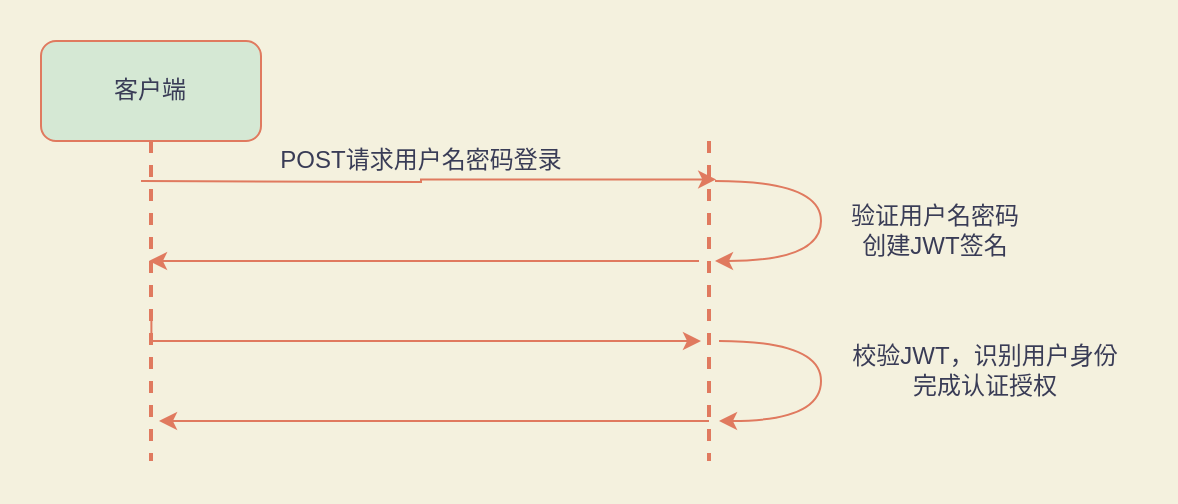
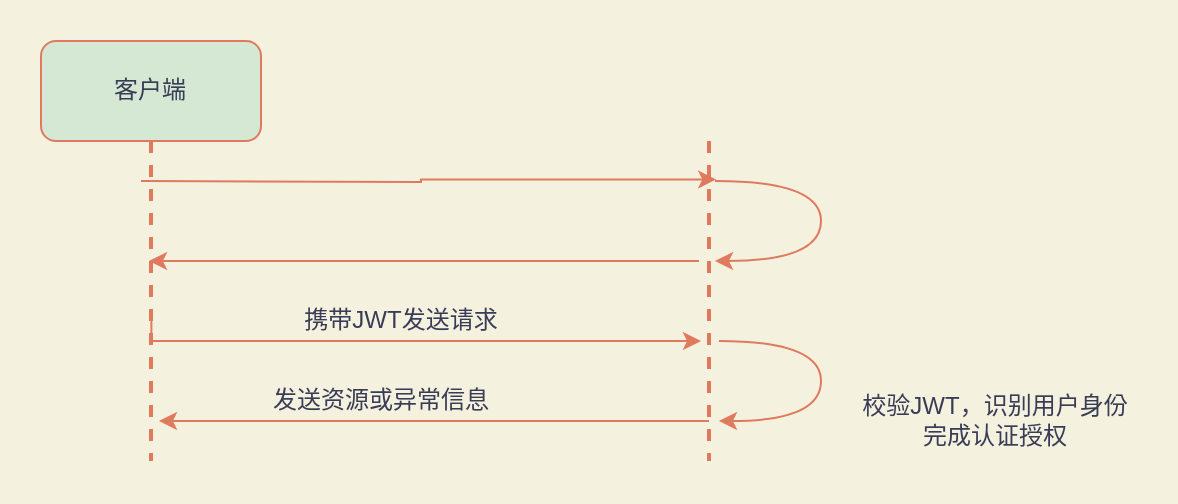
node "POST请求用户名密码登录": removed
node "验证用户名密码 创建JWT签名": removed
node "携带JWT发送请求": added
node "校验JWT，识别用户身份 完成认证授权": moved (985, 371) -> (995, 421)
node "发送资源或异常信息": added
